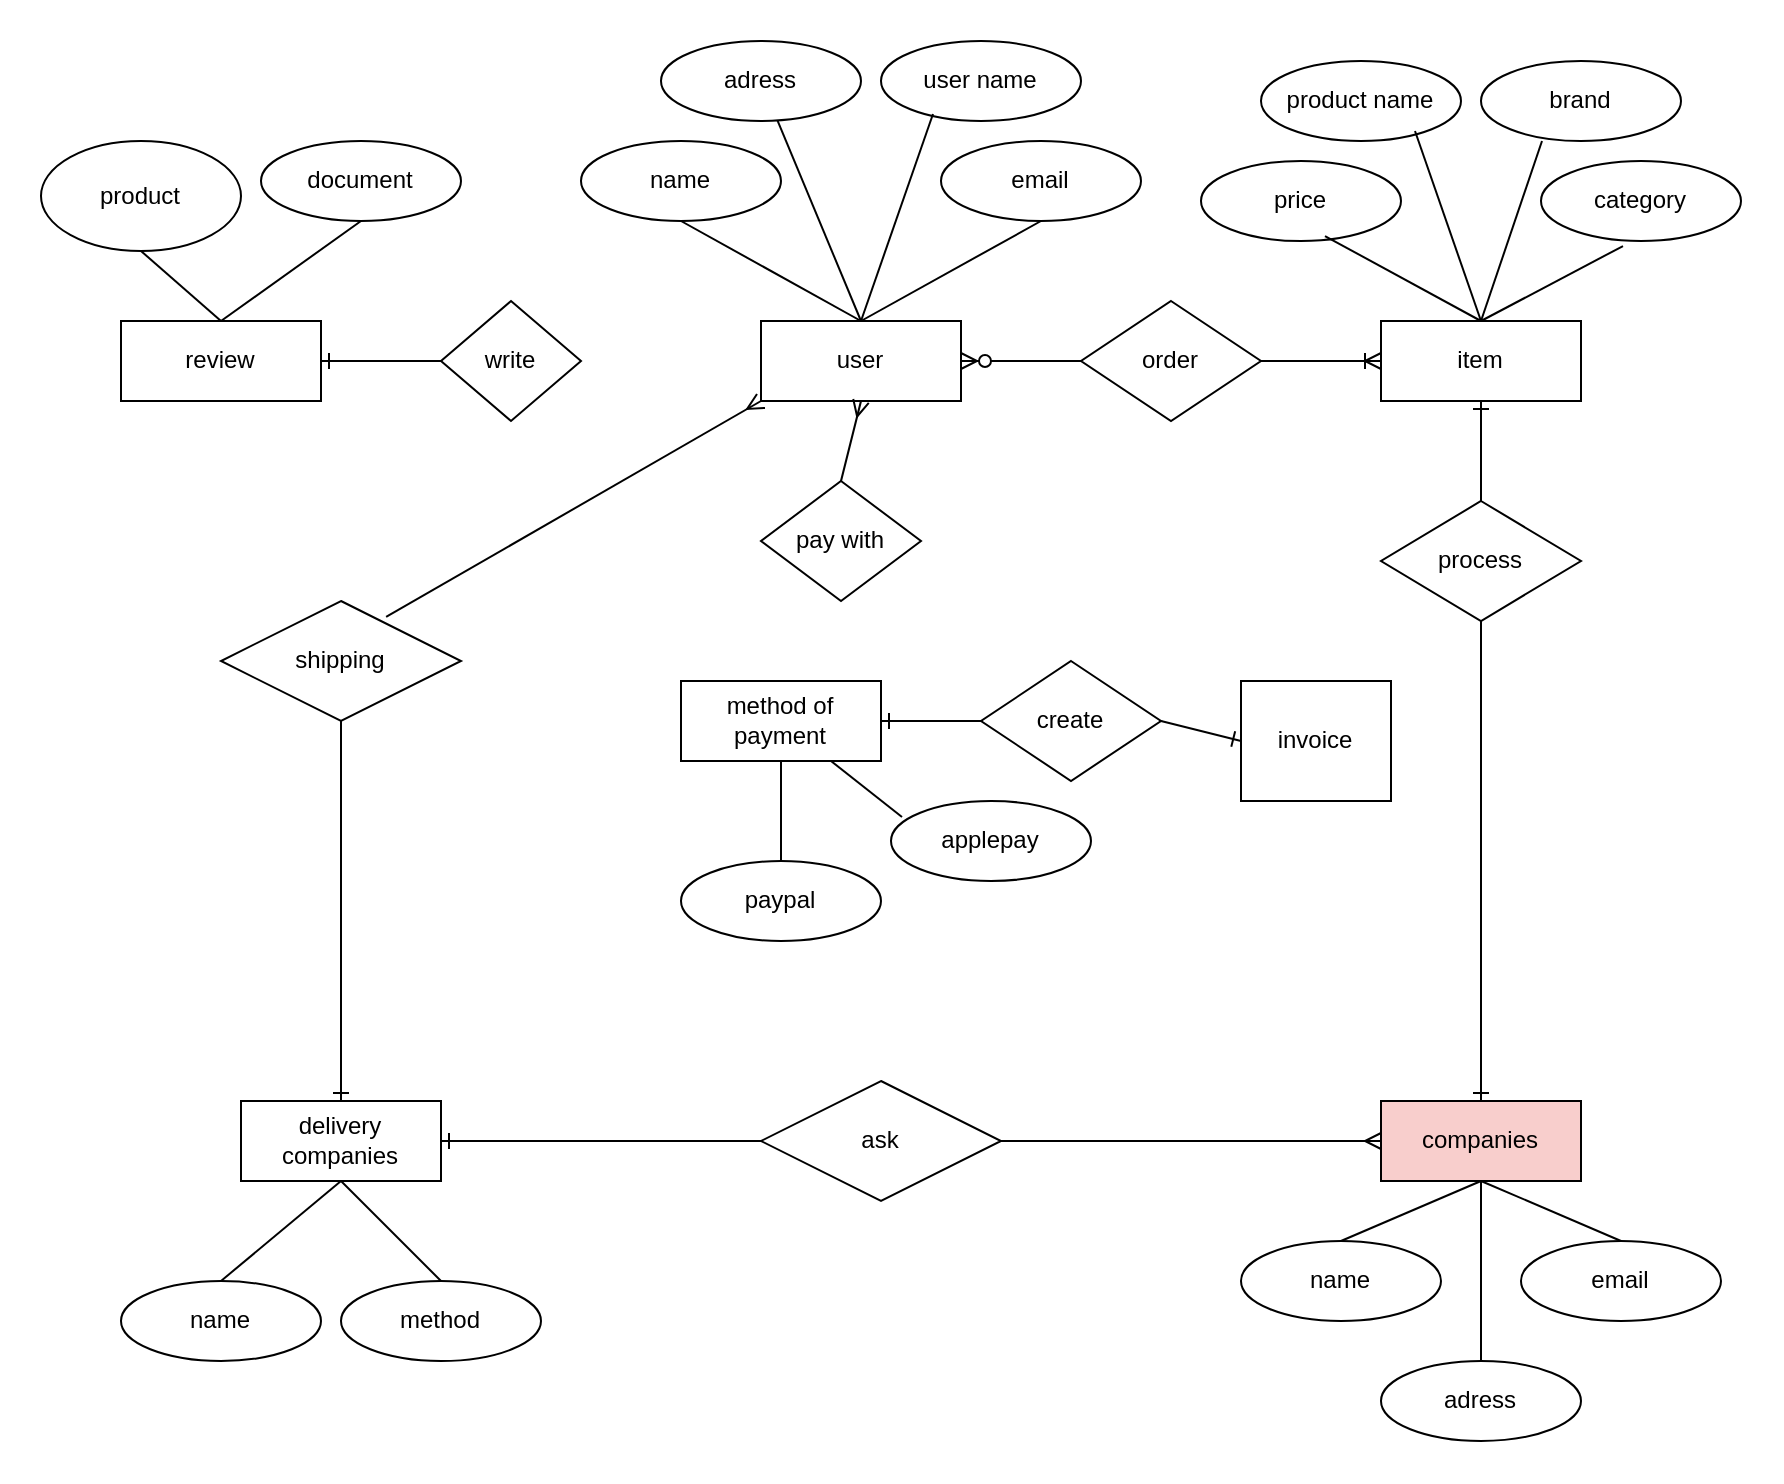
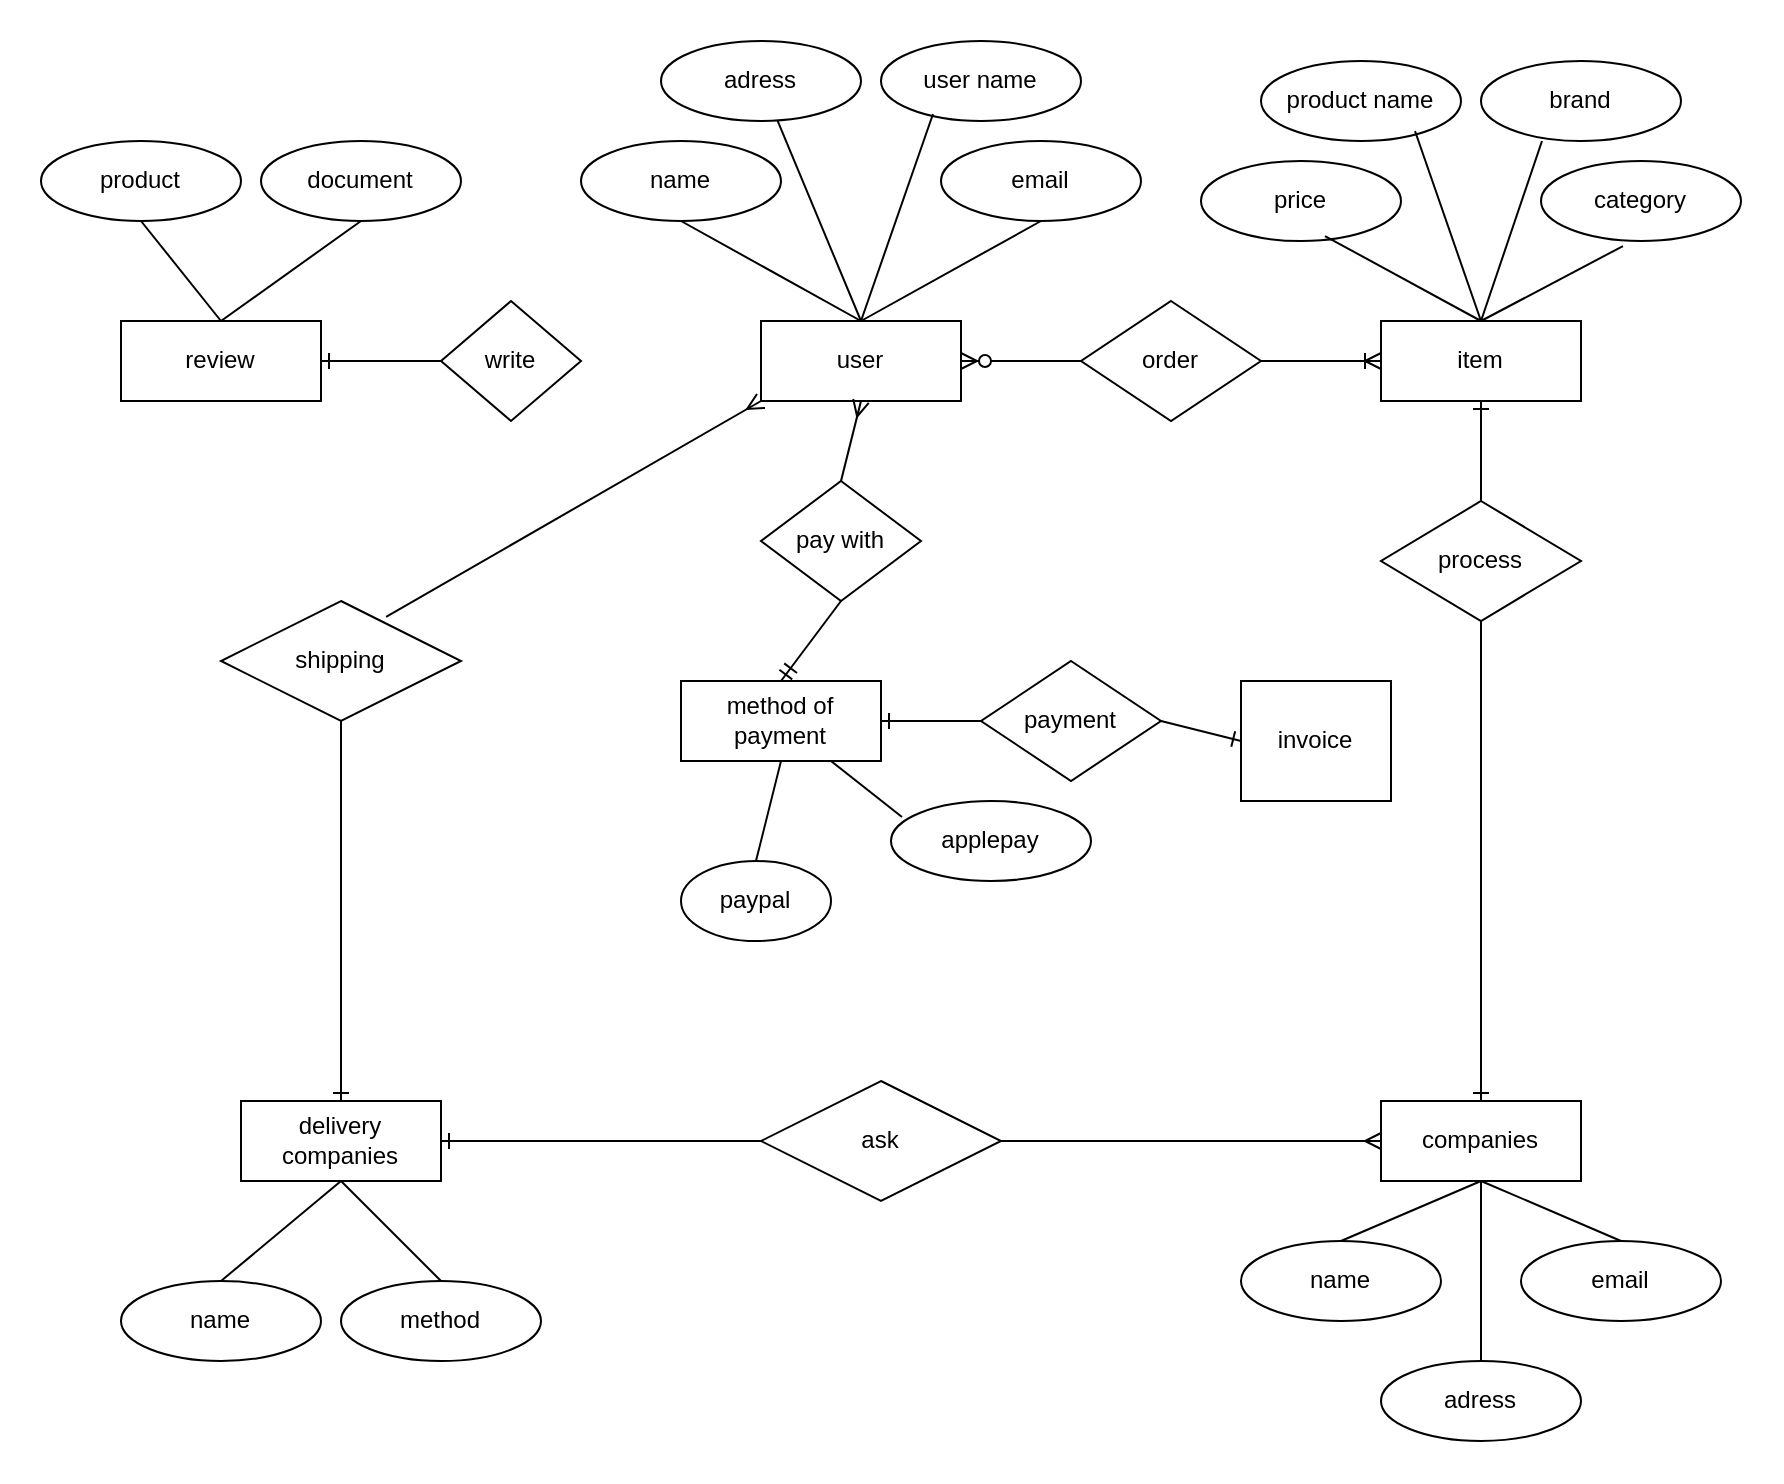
node "product": size 200x110 -> 200x80
edge "pay with" -> "method of payment": added
node "create": label "create" -> "payment"
node "paypal": size 200x80 -> 150x80
node "companies": fillcolor #f8cecc -> #ffffff
